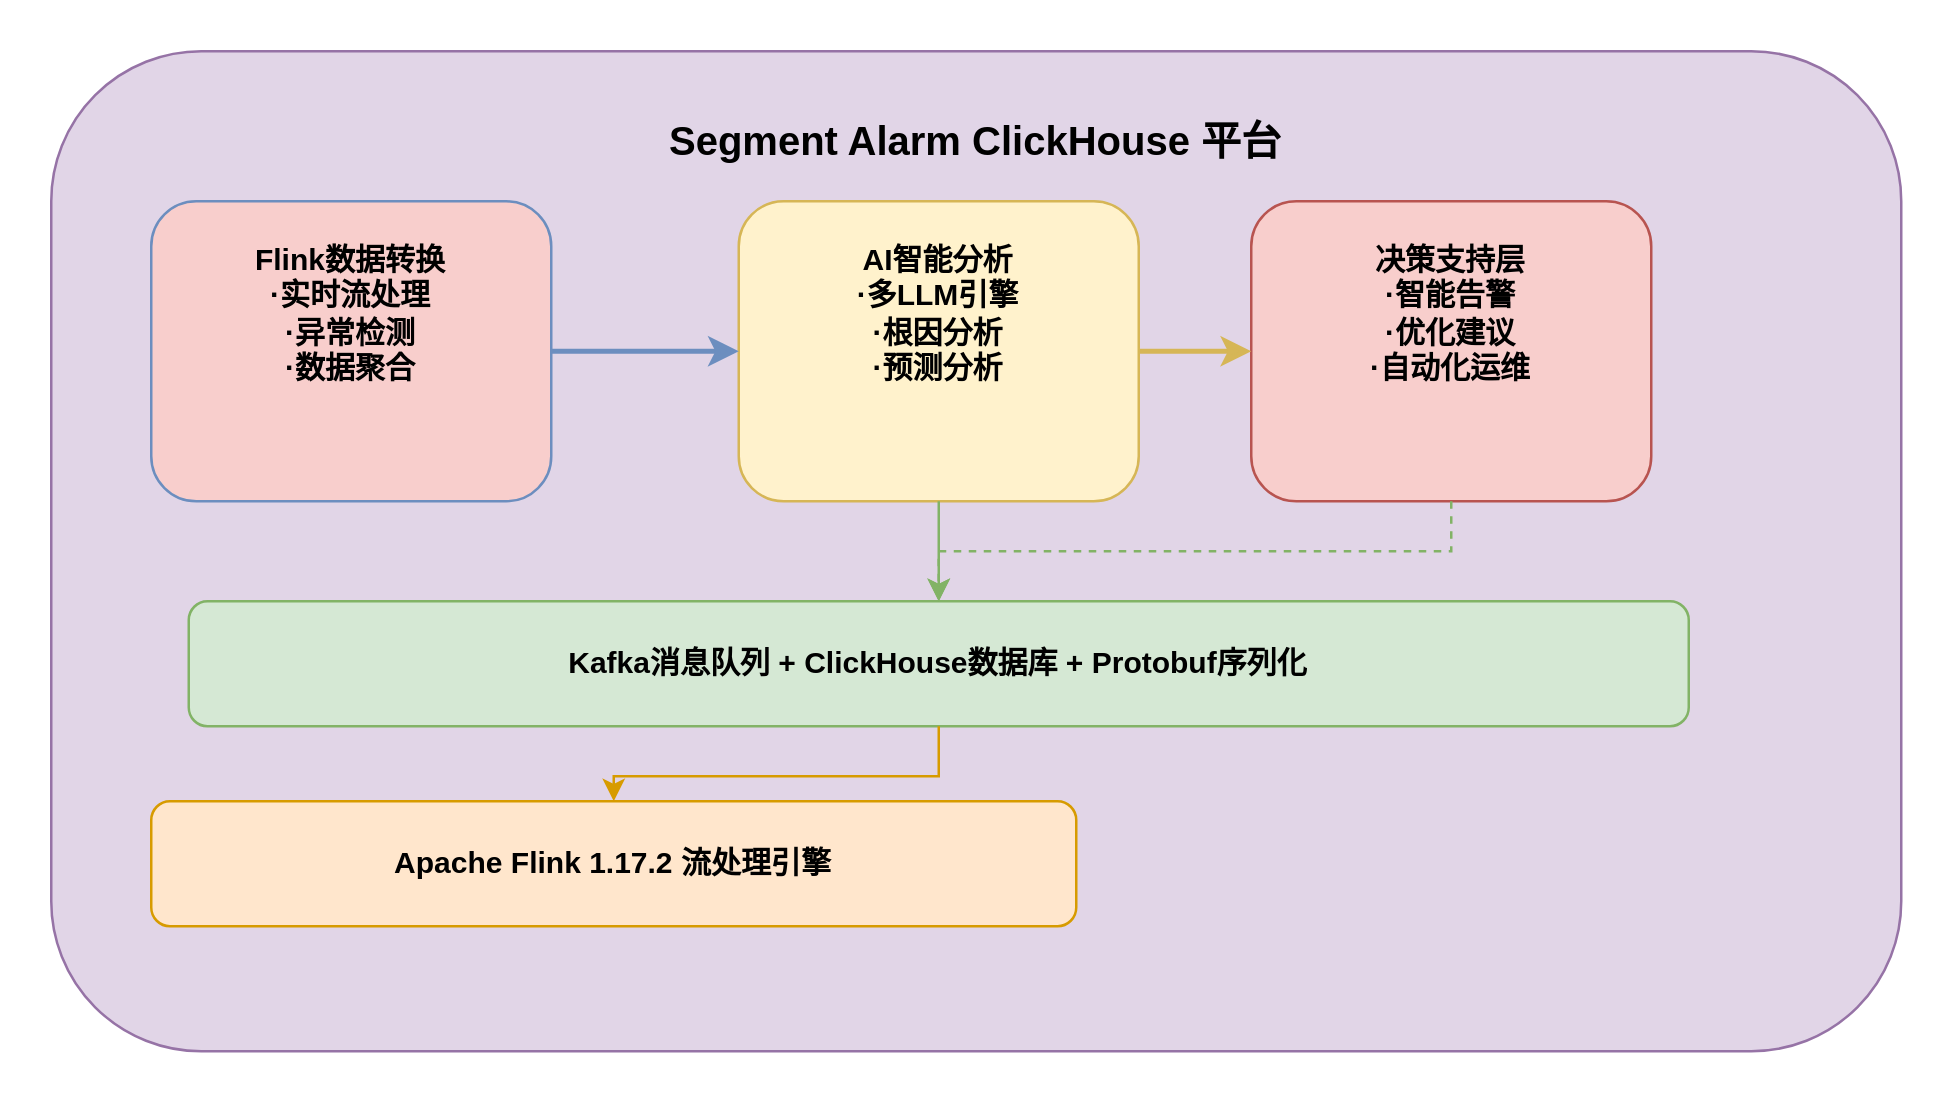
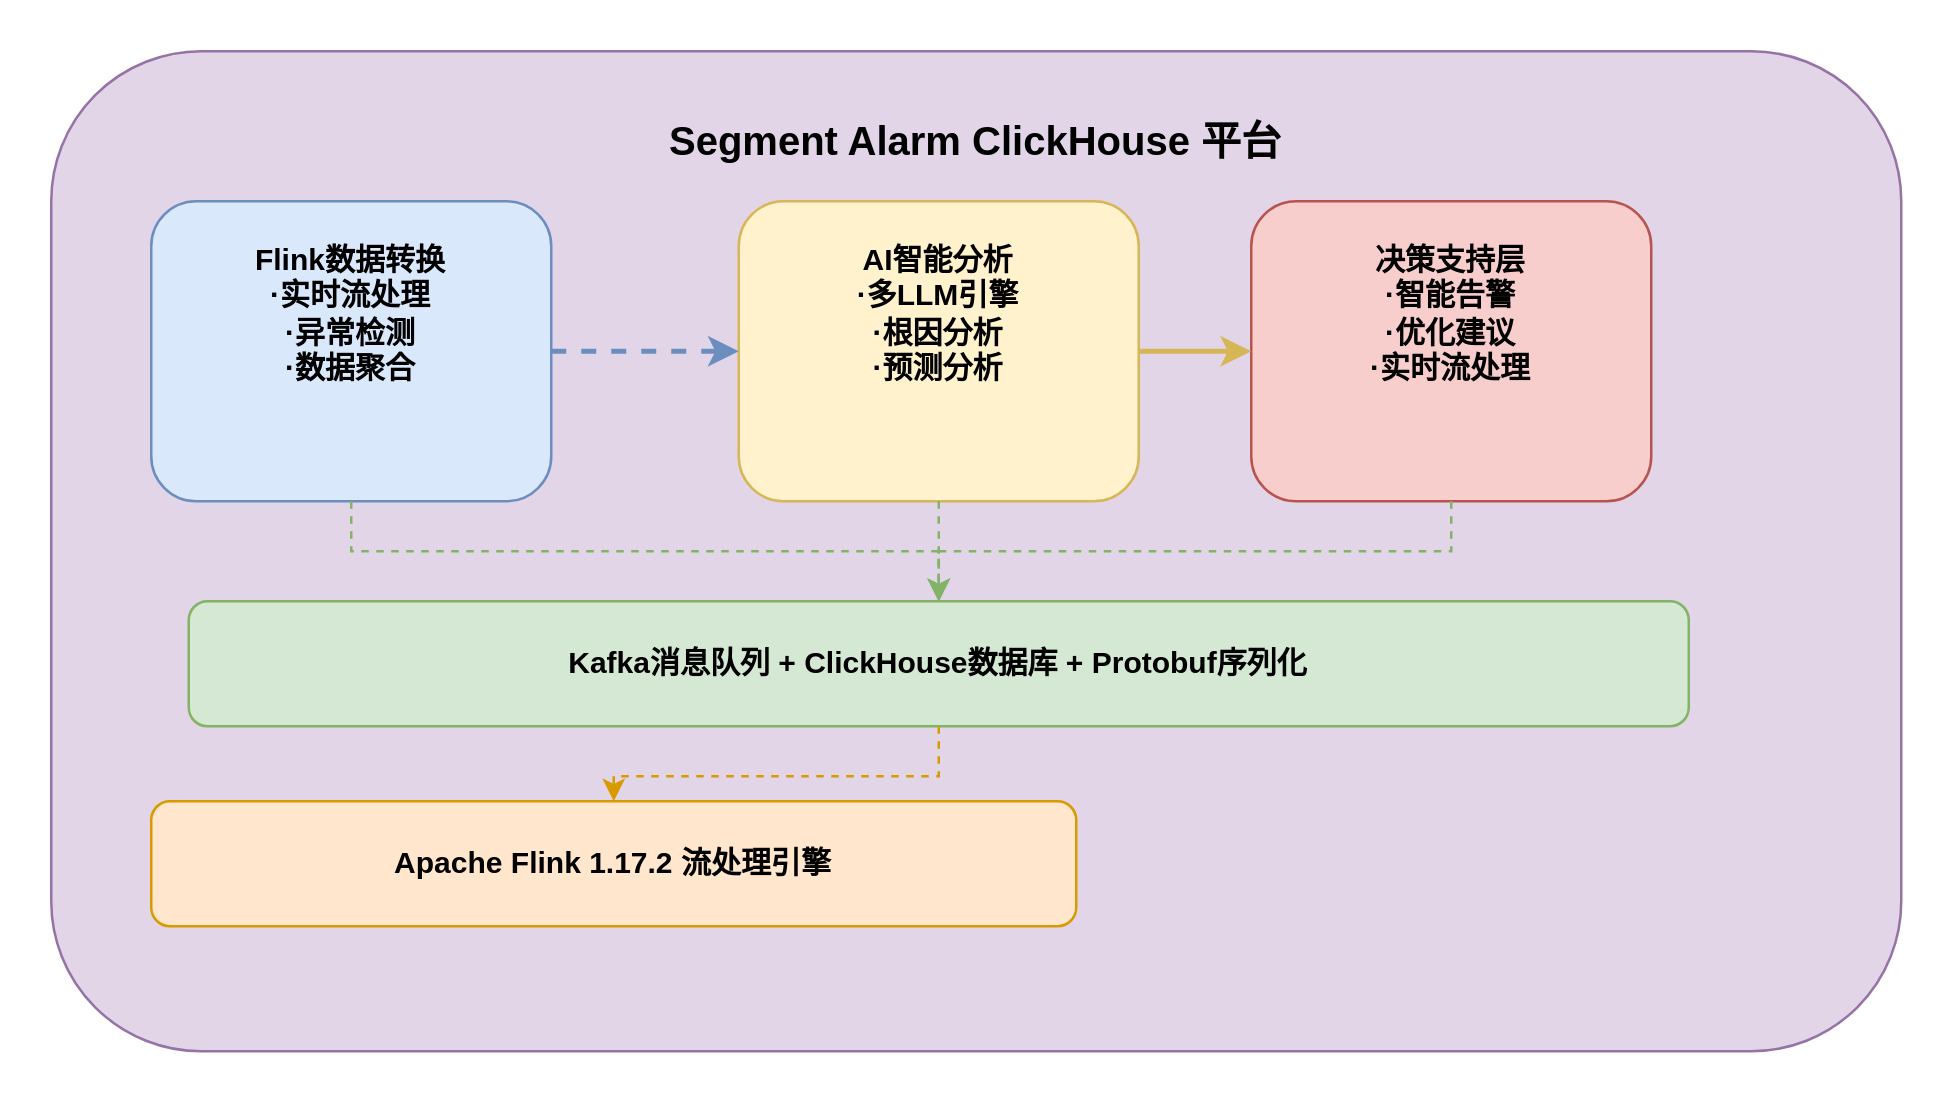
node "决策支持层 ·智能告警 ·优化建议 ·自动化运维": label "决策支持层 ·智能告警 ·优化建议 ·自动化运维" -> "决策支持层 ·智能告警 ·优化建议 ·实时流处理"
node "Flink数据转换 ·实时流处理 ·异常检测 ·数据聚合": fillcolor #f8cecc -> #dae8fc
edge "Flink数据转换 ·实时流处理 ·异常检测 ·数据聚合" -> "AI智能分析 ·多LLM引擎 ·根因分析 ·预测分析": style solid -> dashed
edge "AI智能分析 ·多LLM引擎 ·根因分析 ·预测分析" -> "Kafka消息队列 + ClickHouse数据库 + Protobuf序列化": style solid -> dashed
edge "Flink数据转换 ·实时流处理 ·异常检测 ·数据聚合" -> "Kafka消息队列 + ClickHouse数据库 + Protobuf序列化": added
edge "Kafka消息队列 + ClickHouse数据库 + Protobuf序列化" -> "Apache Flink 1.17.2 流处理引擎": style solid -> dashed
